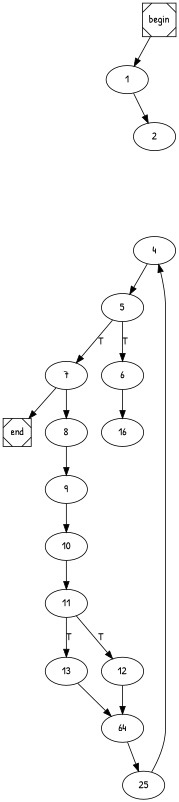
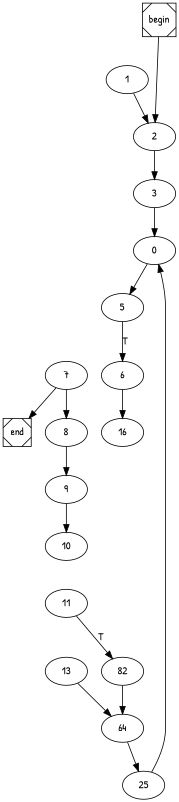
edge "begin" -> "1": now "begin" -> "2"
node "3": added
node "4": label "4" -> "0"
edge "5" -> "7": removed, label "T"
edge "10" -> "11": removed
edge "11" -> "13": removed, label "T"
node "12": label "12" -> "82"
